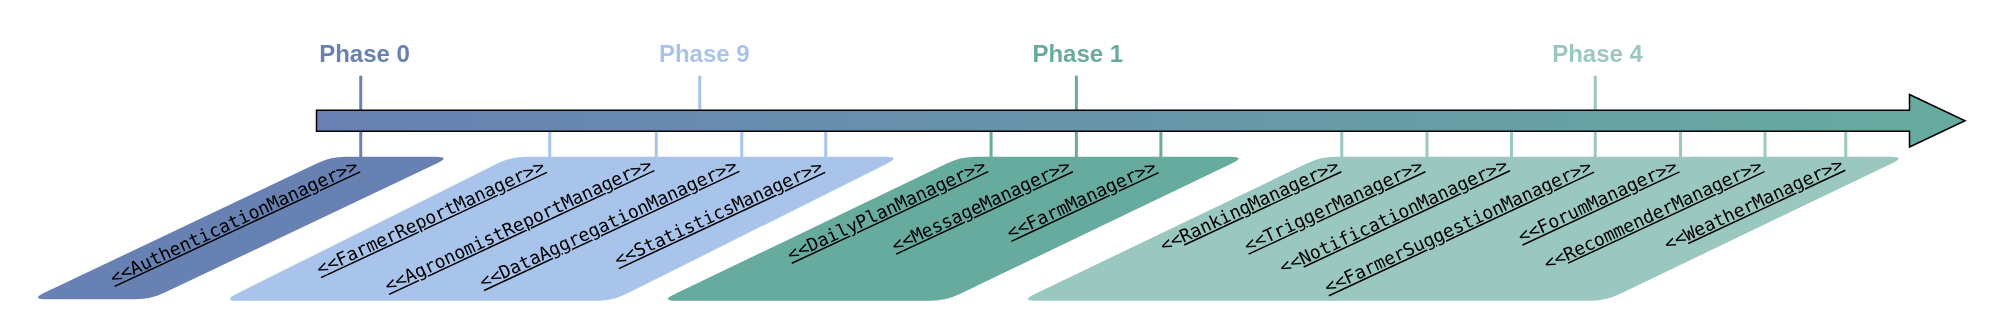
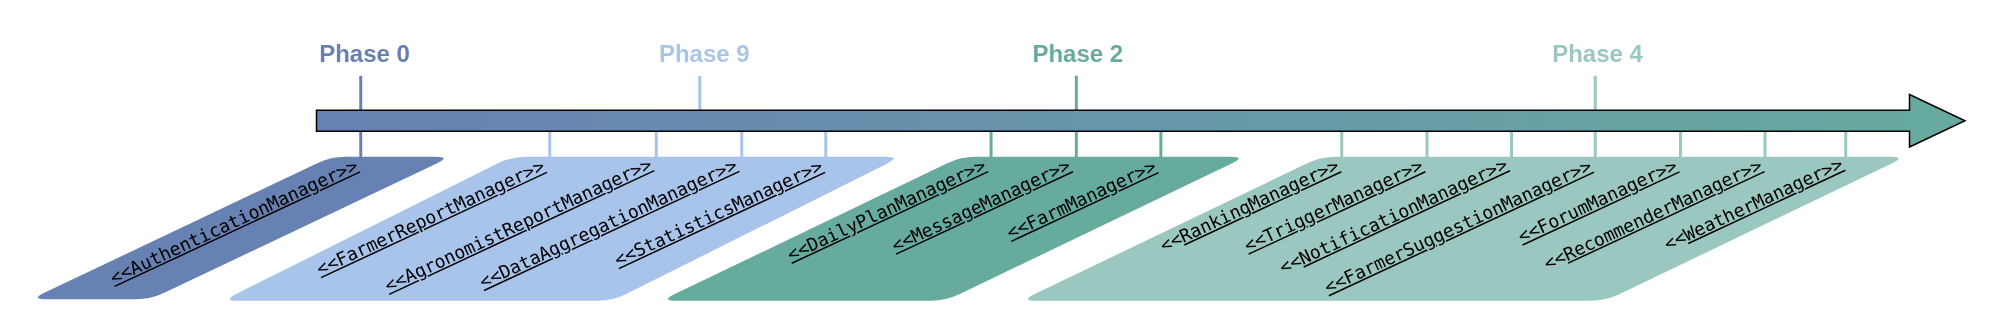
node "Phase 1": label "Phase 1" -> "Phase 2"
